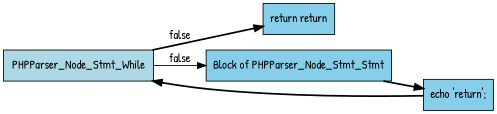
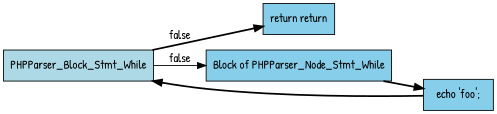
node "PHPParser_Node_Stmt_While": label "PHPParser_Node_Stmt_While" -> "PHPParser_Block_Stmt_While"
node "Block of PHPParser_Node_Stmt_Stmt": label "Block of PHPParser_Node_Stmt_Stmt" -> "Block of PHPParser_Node_Stmt_While"
node "echo 'return';": label "echo 'return';" -> "echo 'foo';"
